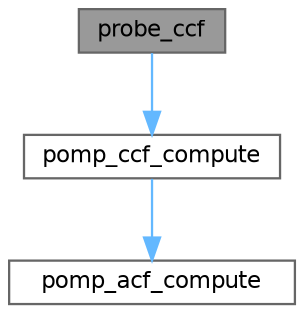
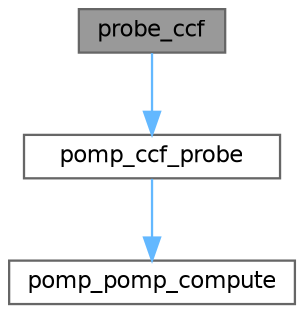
node "pomp_ccf_compute": label "pomp_ccf_compute" -> "pomp_ccf_probe"
node "pomp_acf_compute": label "pomp_acf_compute" -> "pomp_pomp_compute"
